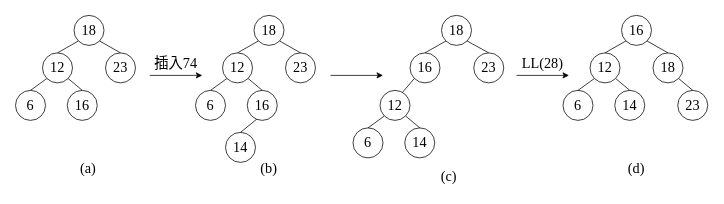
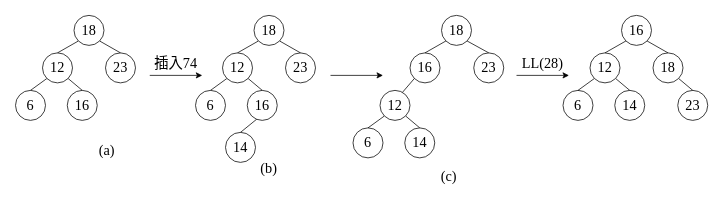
node "(a)": moved (88, 169) -> (107, 150)
node "(d)": removed
